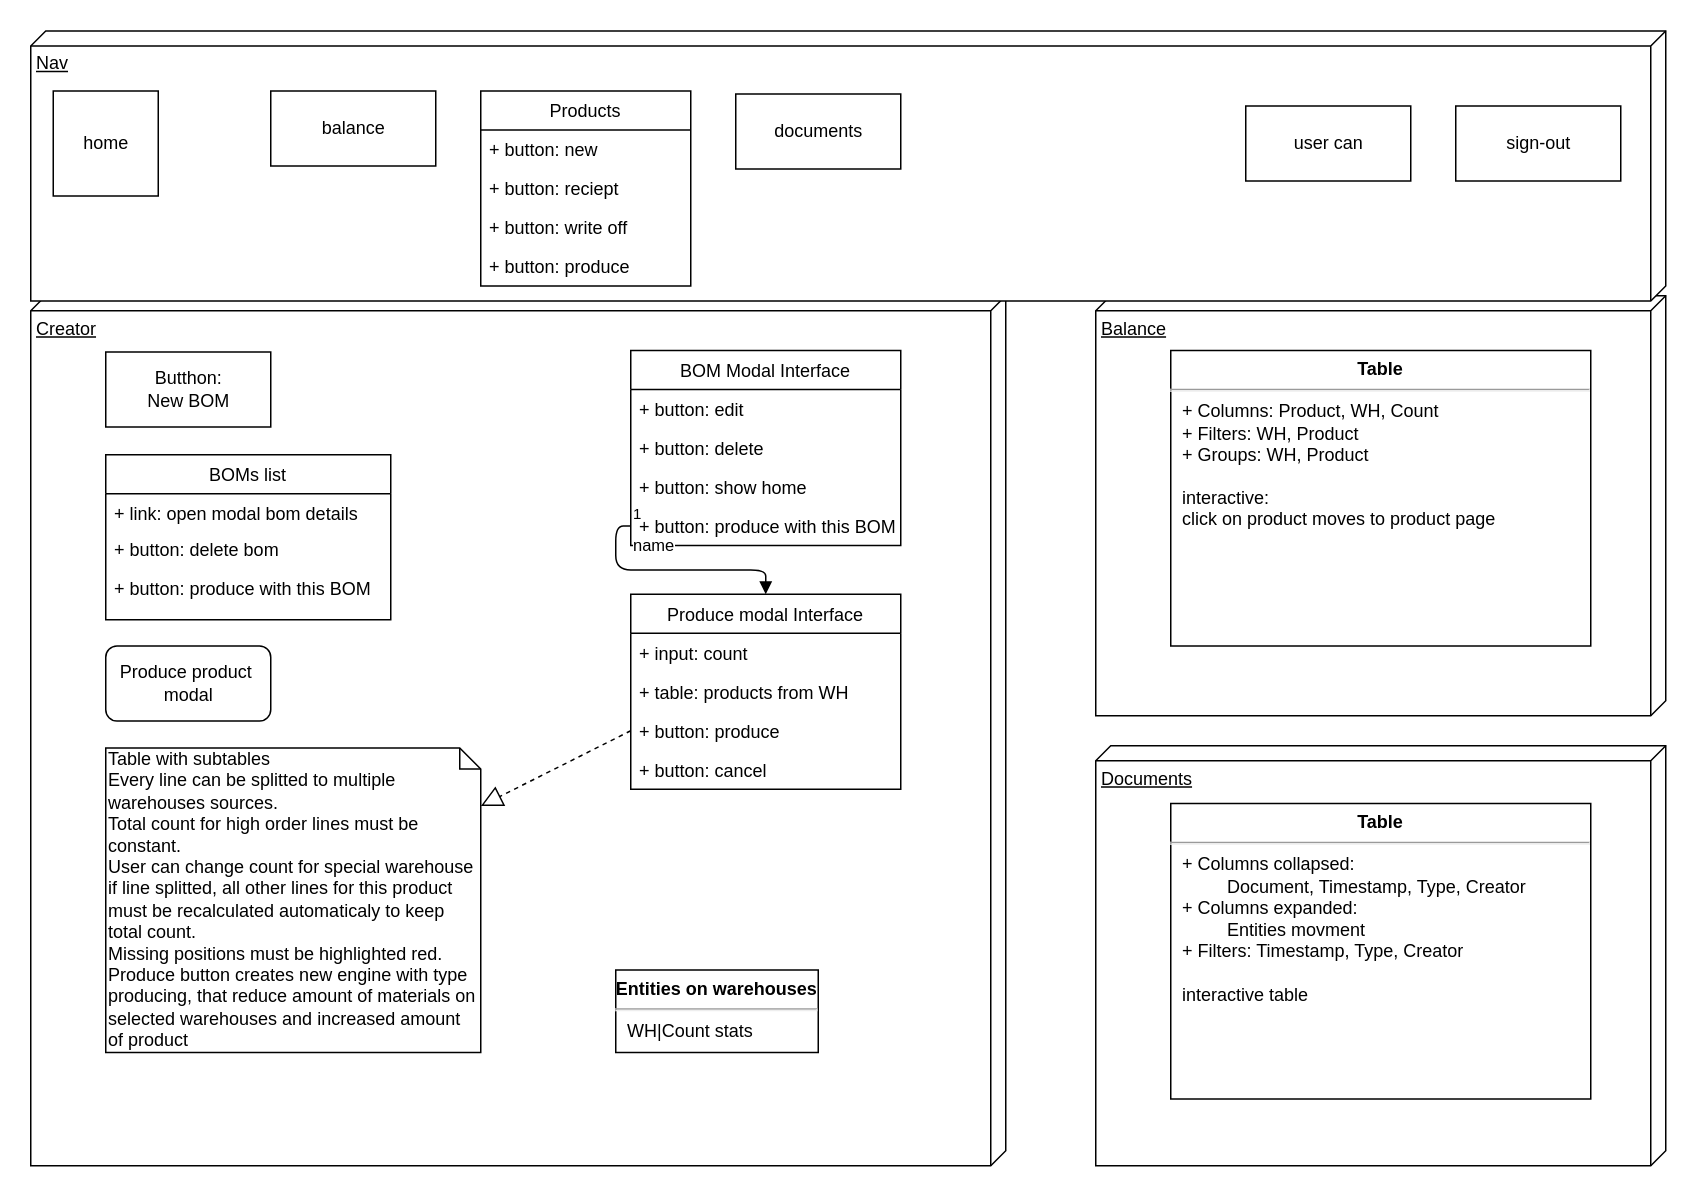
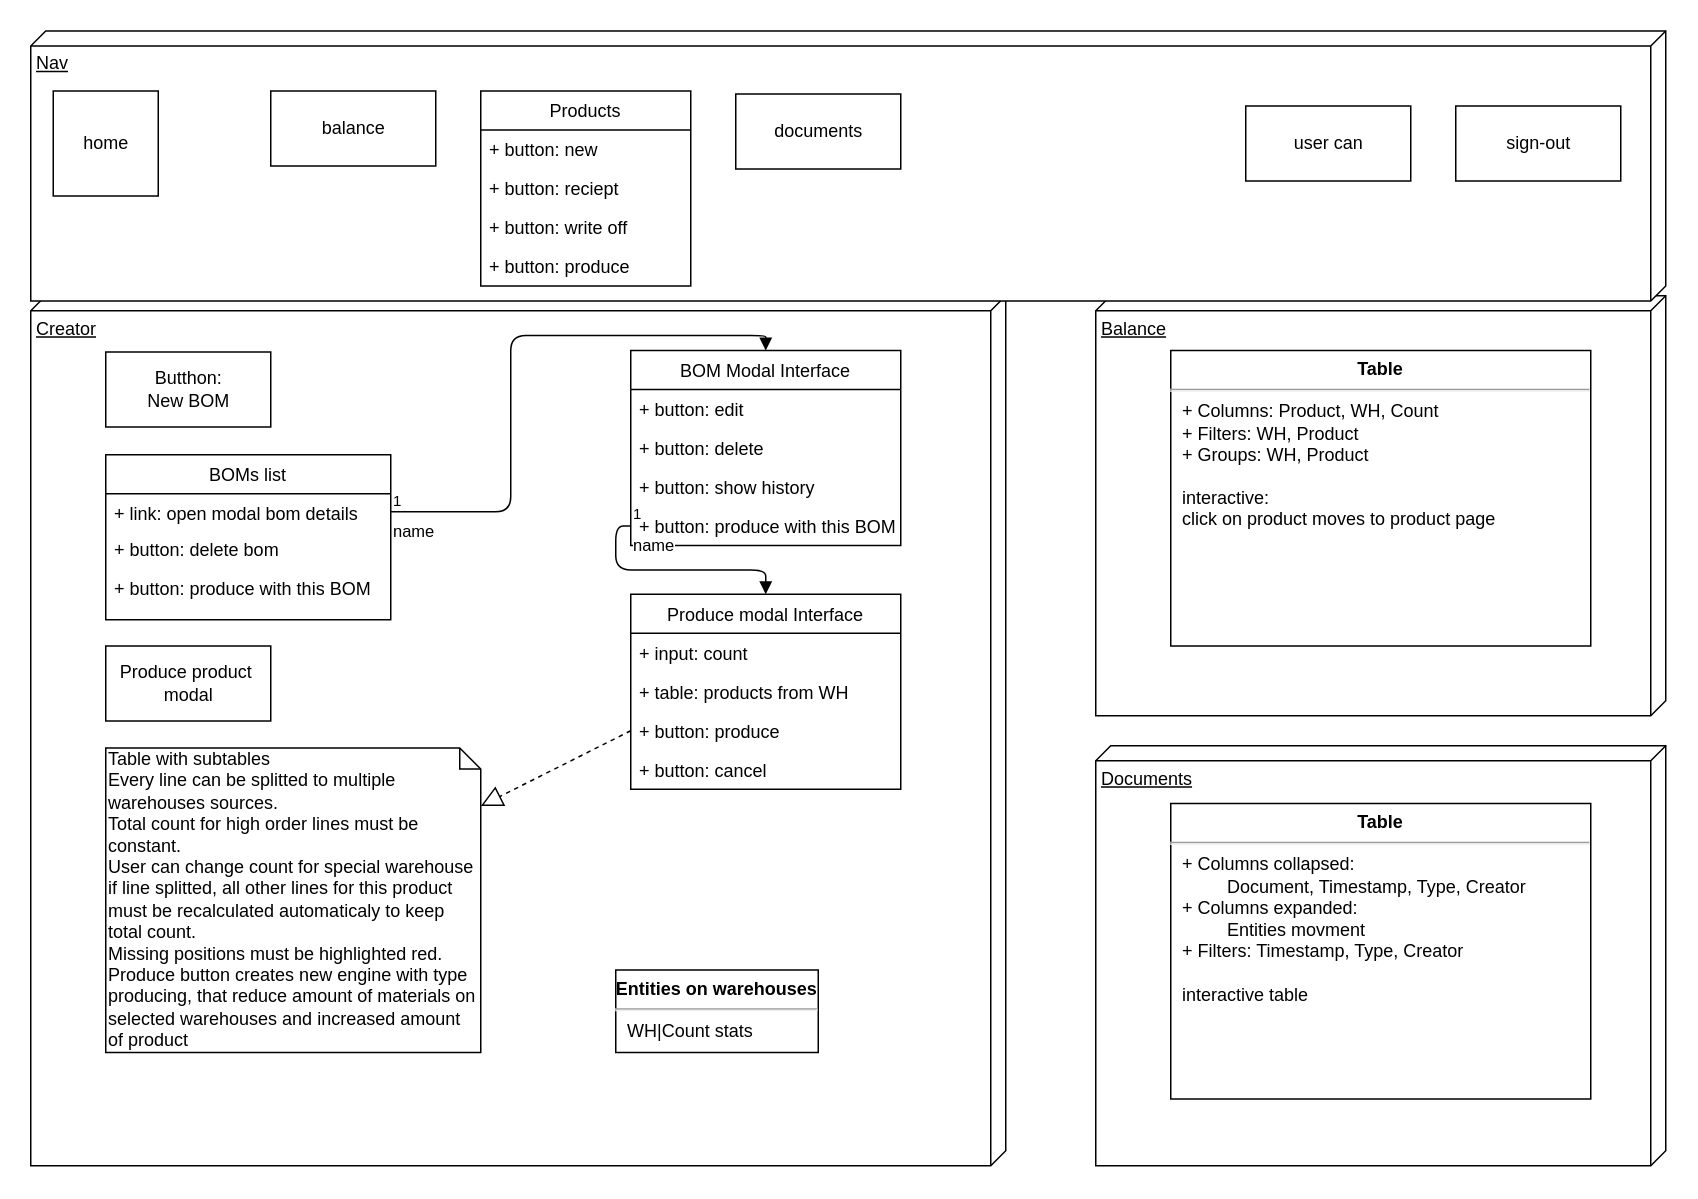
edge "+ link: open modal bom details" -> "BOM Modal Interface": added, labels "1", "name"
node "+ button: show home": label "+ button: show home" -> "+ button: show history"
node "Produce product modal": shape rounded rectangle -> rectangle
